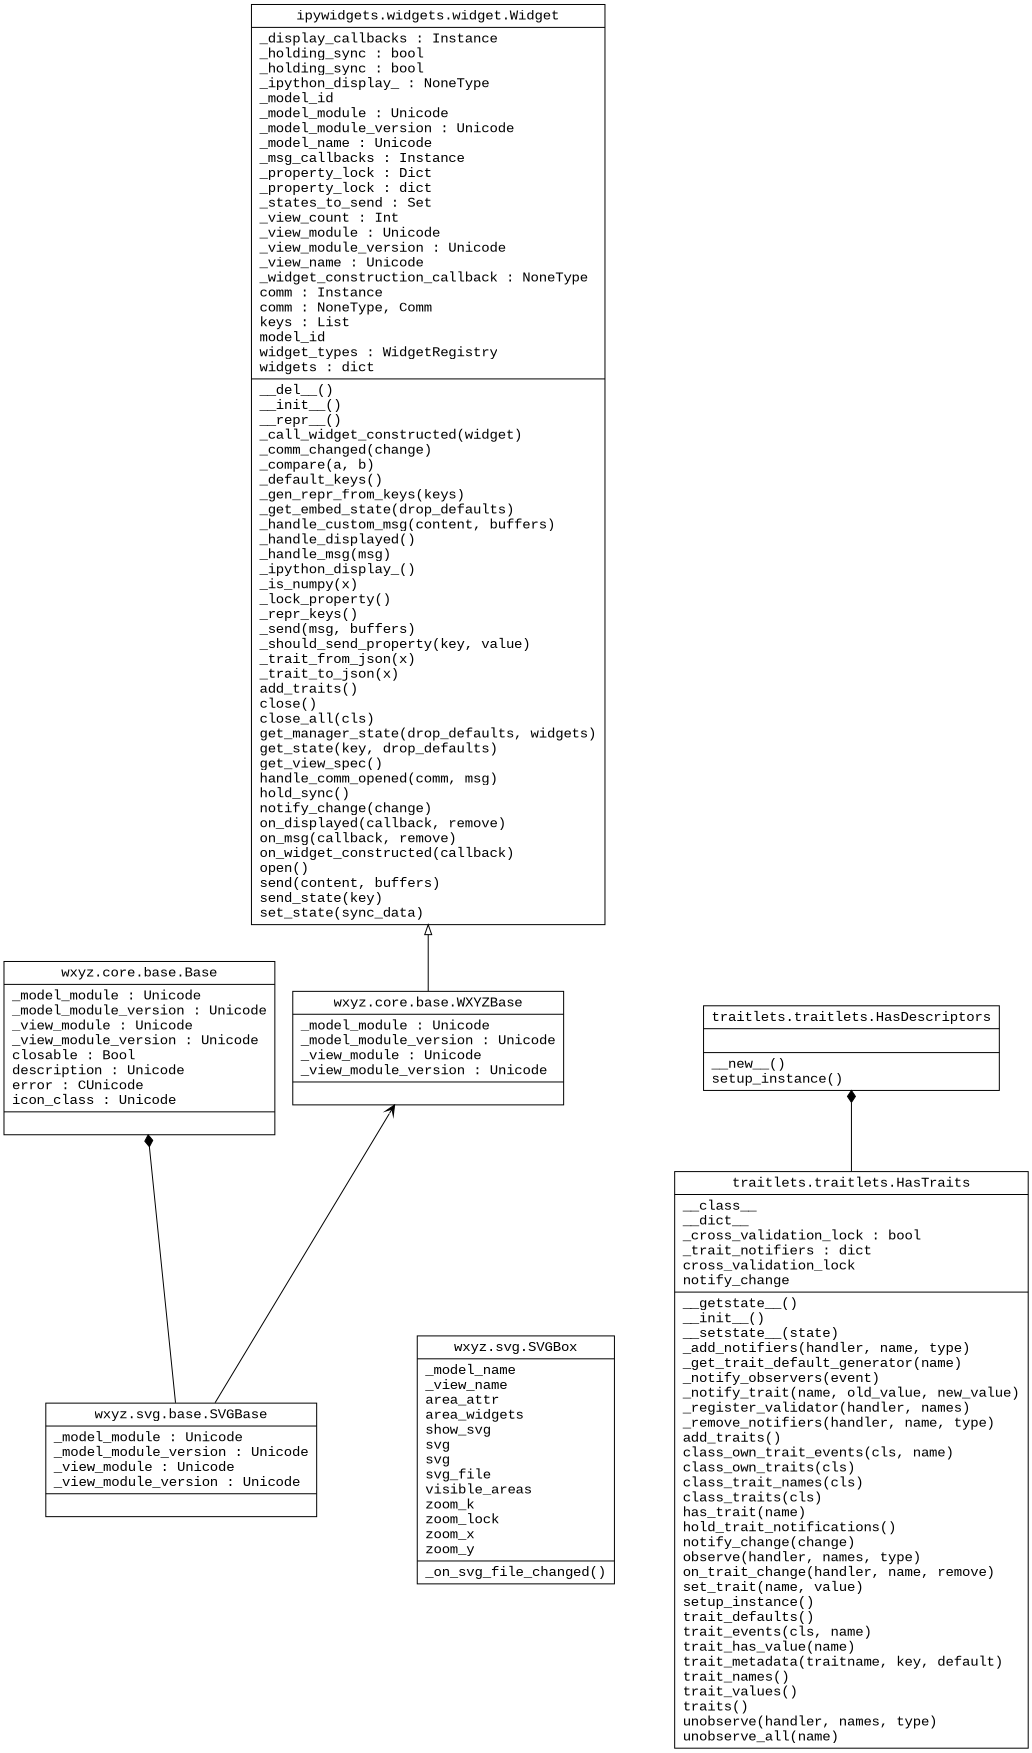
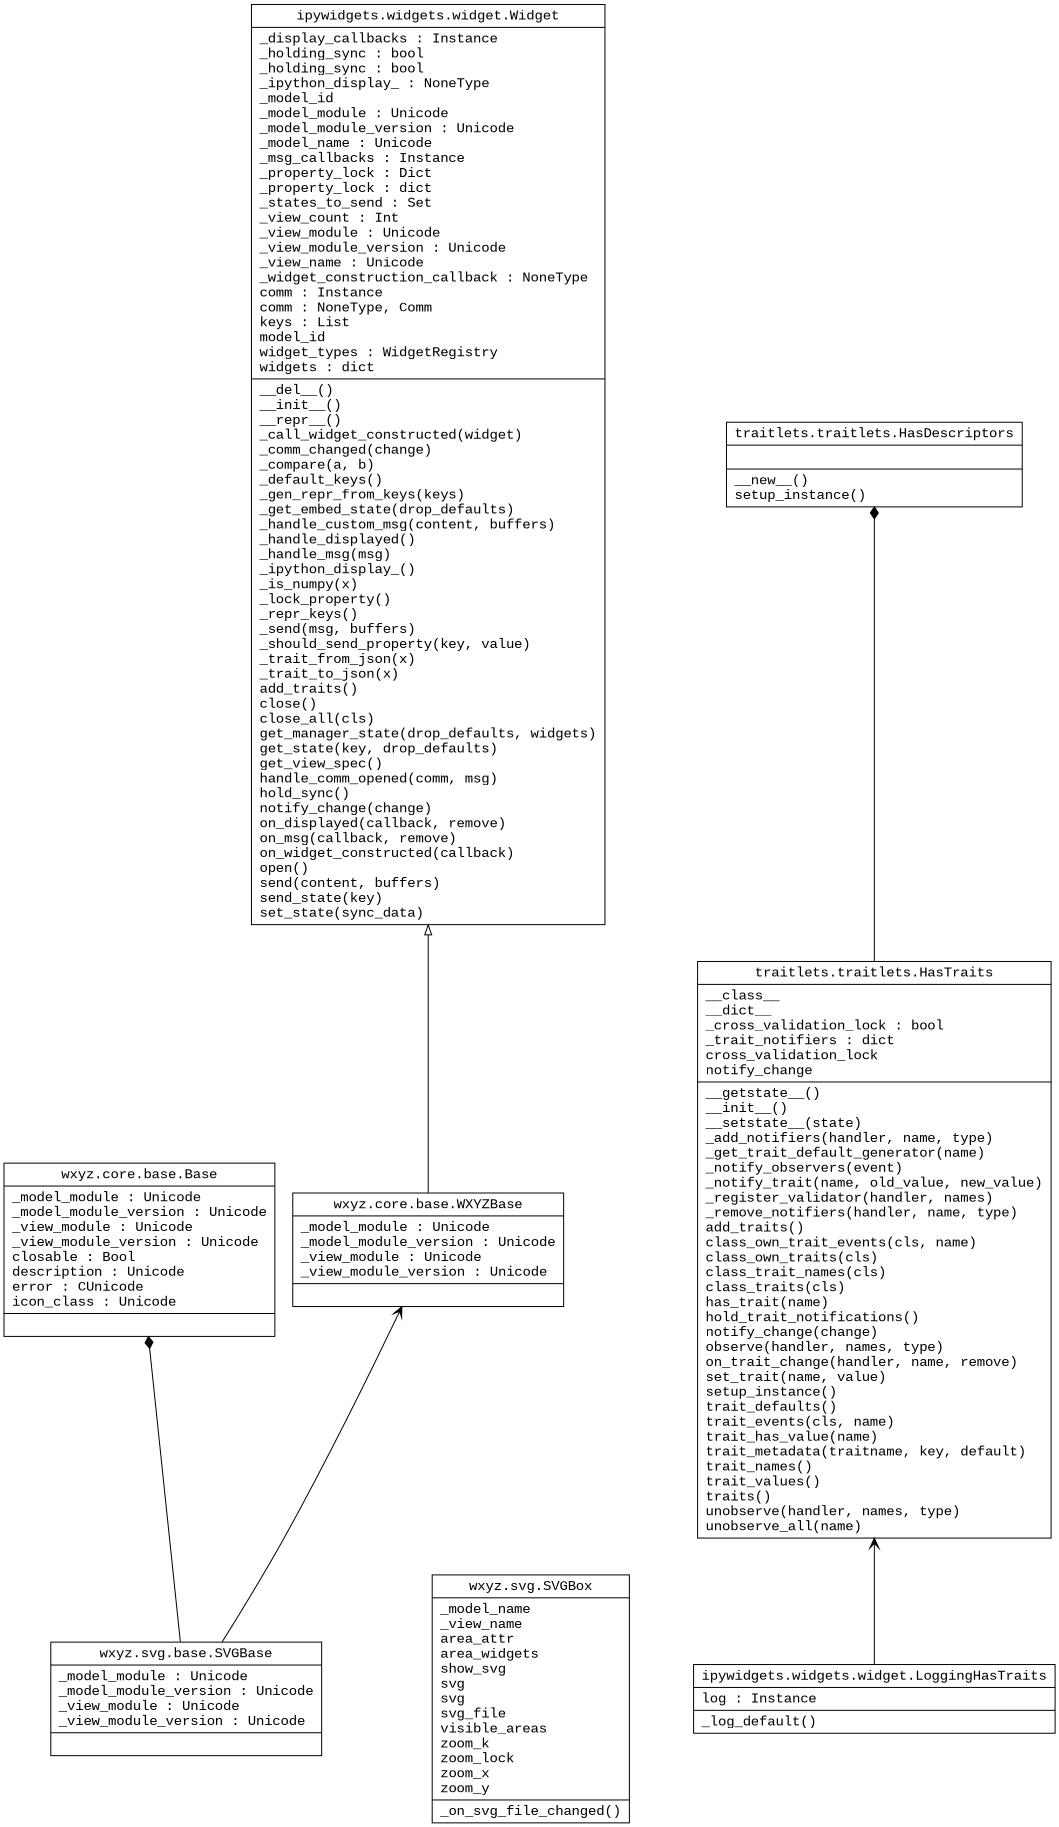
node "ipywidgets.widgets.widget.LoggingHasTraits": added
